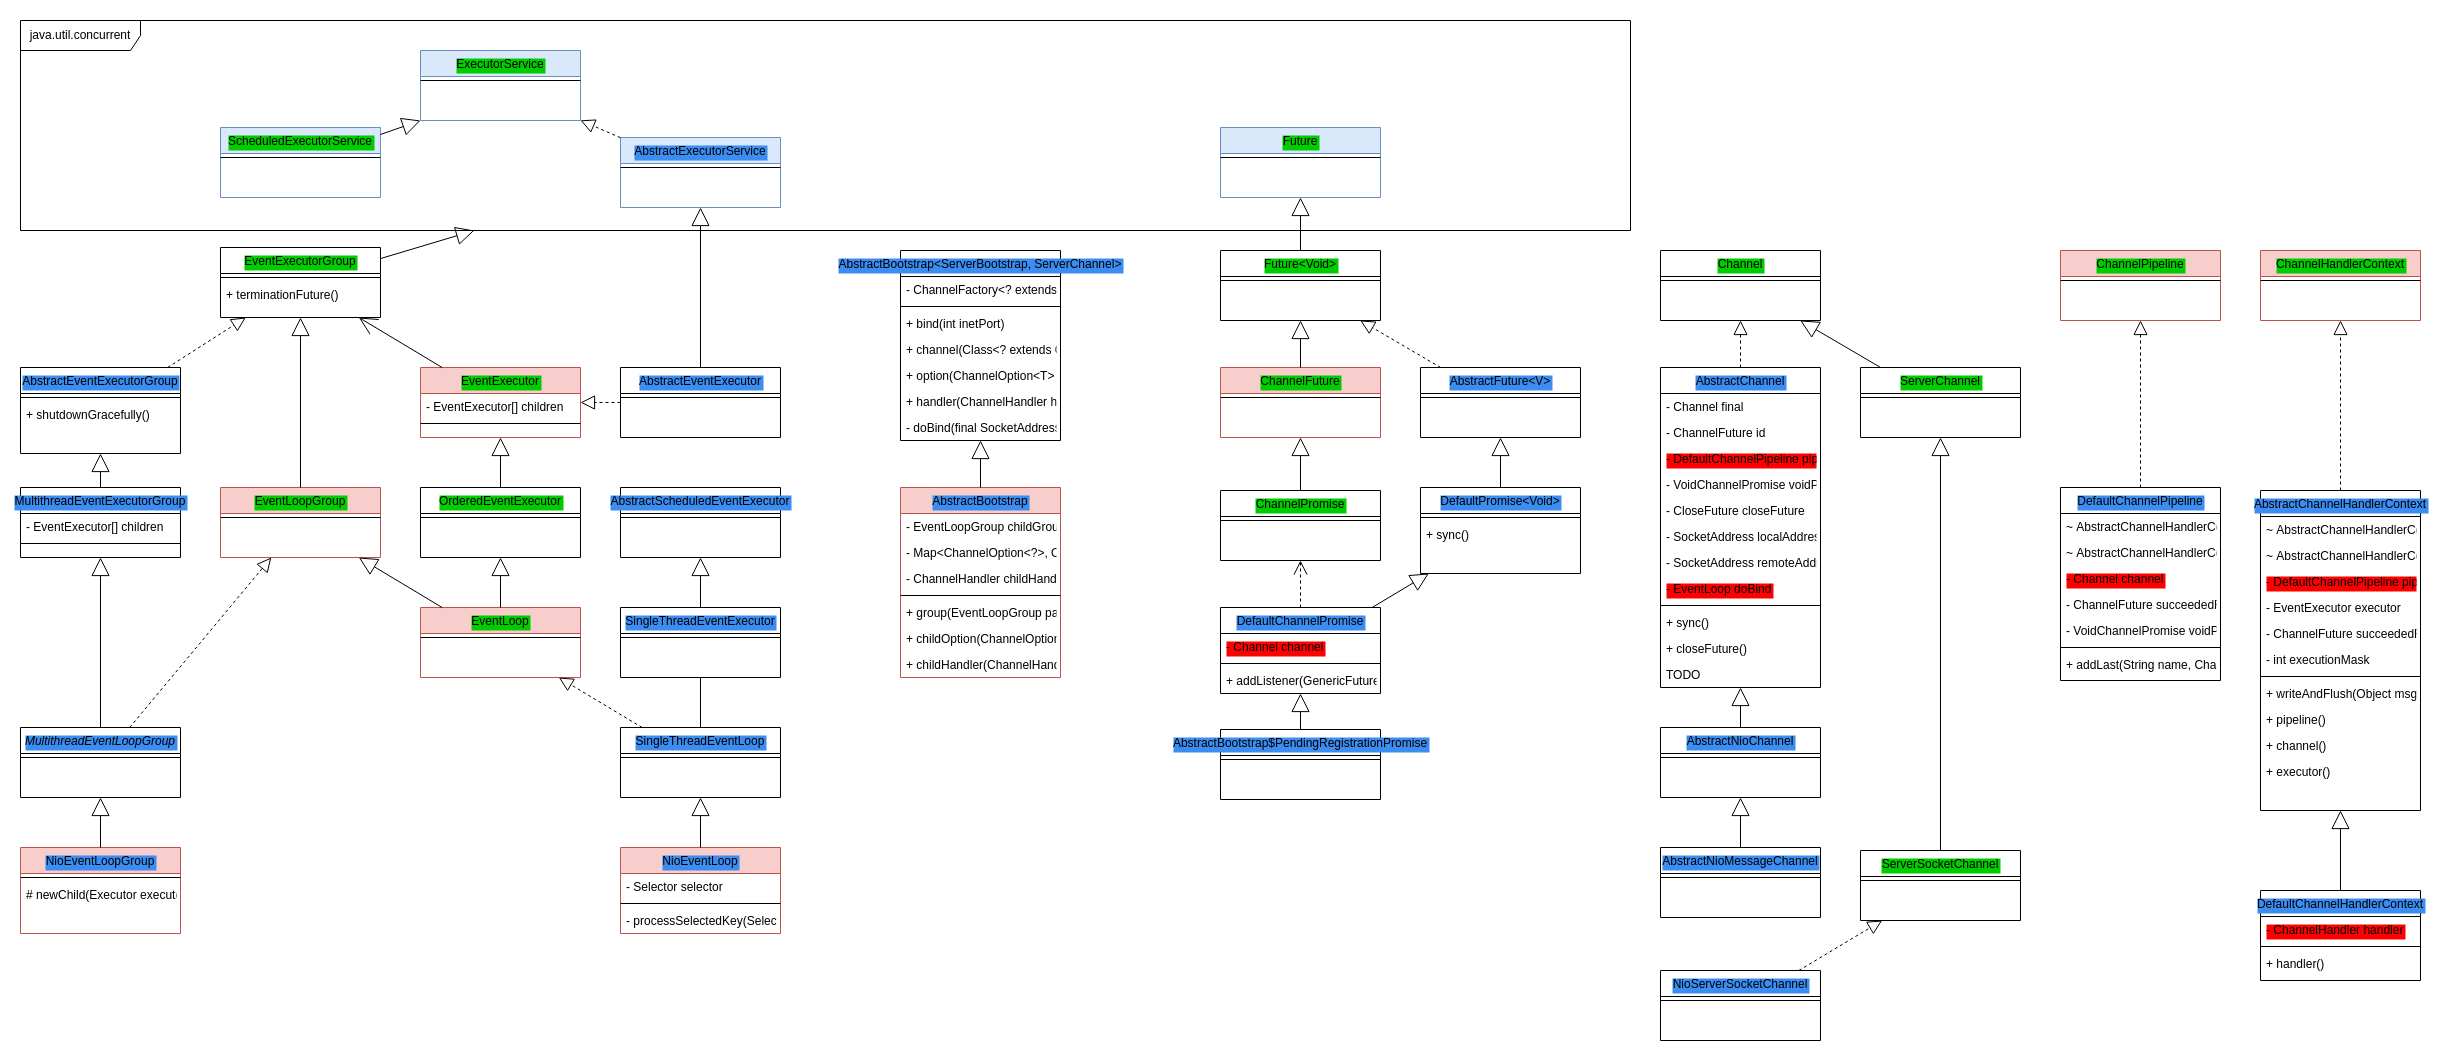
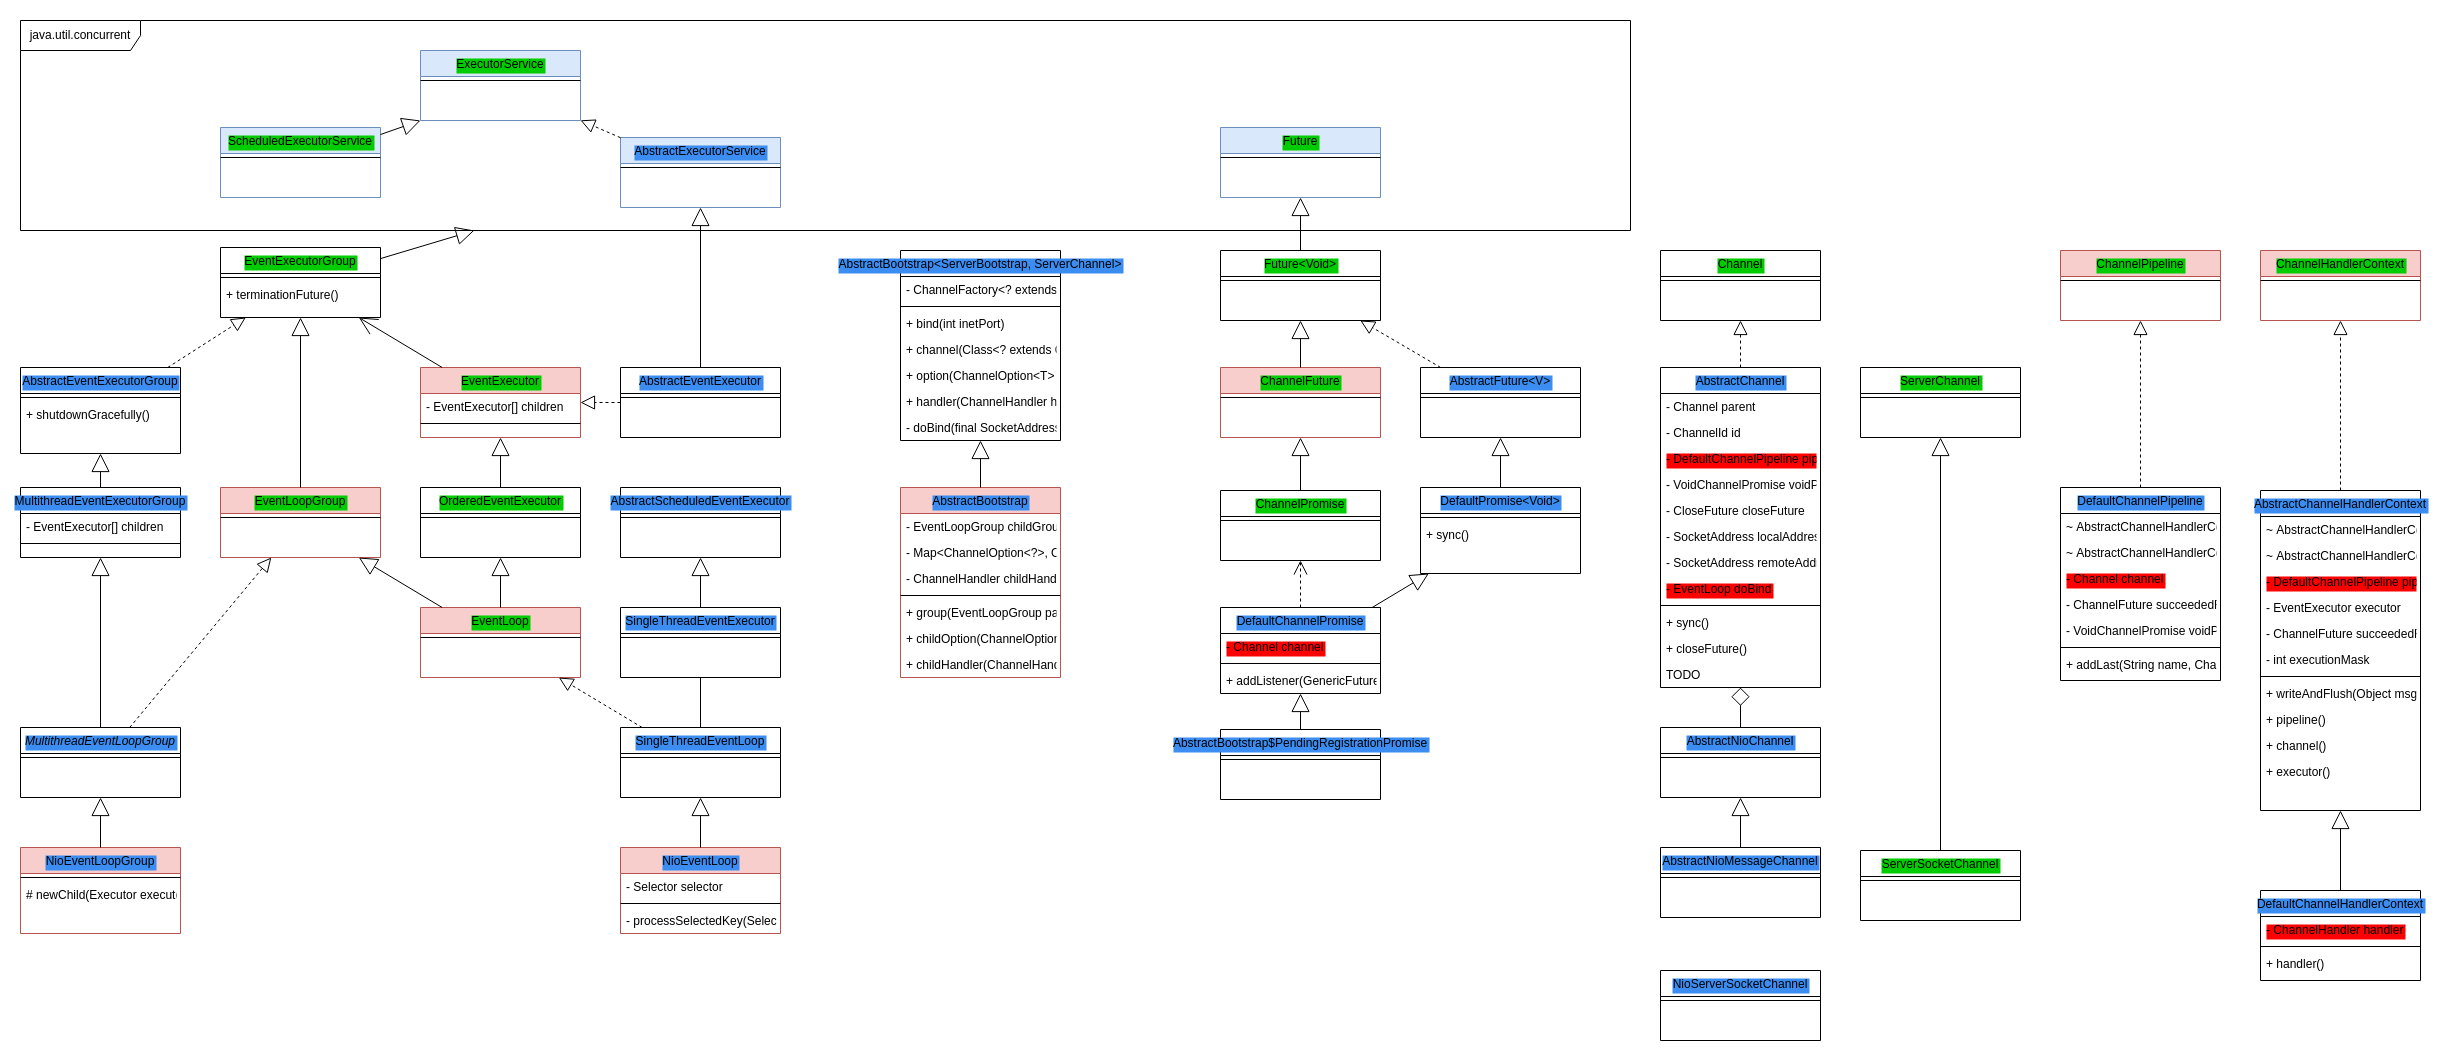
edge "ServerChannel" -> "Channel": removed
node "- Channel final": label "- Channel final" -> "- Channel parent"
node "- ChannelFuture id": label "- ChannelFuture id" -> "- ChannelId id"
edge "AbstractNioChannel" -> "AbstractChannel": arrowhead block -> diamond
edge "NioServerSocketChannel" -> "ServerSocketChannel": removed
